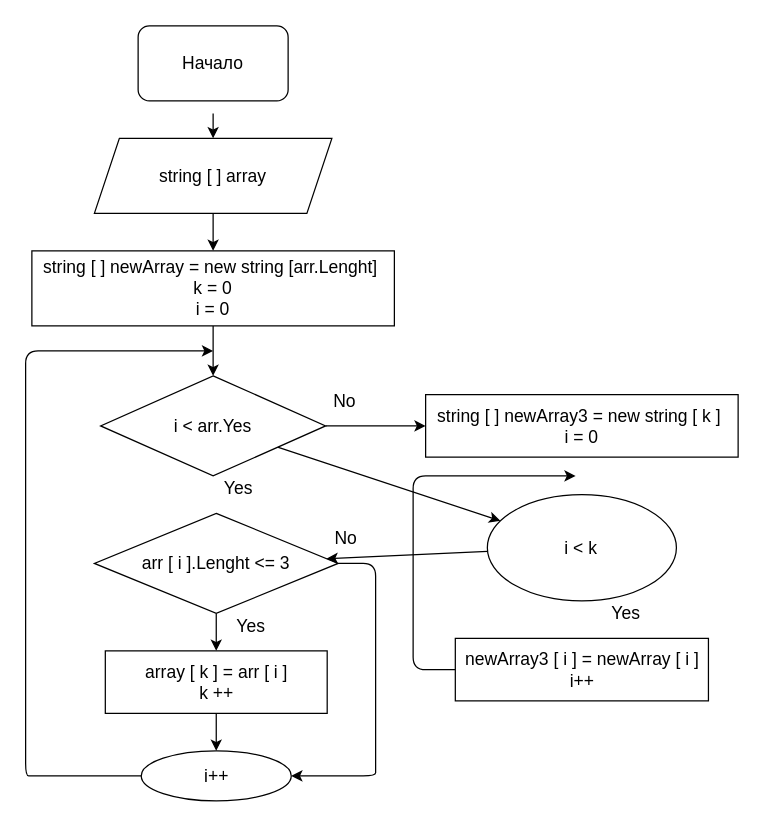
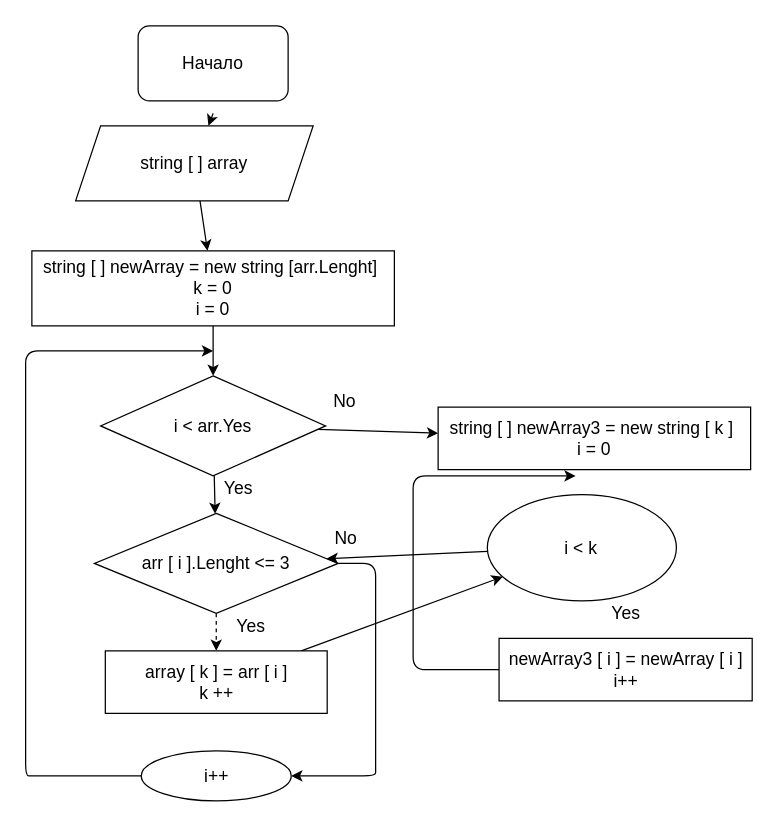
node "string [ ] array": moved (213, 176) -> (194, 163)
node "string [ ] newArray3 = new string [ k ] i = 0": moved (582, 426) -> (594, 438)
edge "i < arr.Yes" -> "i < k": now "i < arr.Yes" -> "arr [ i ].Lenght <= 3"
edge "arr [ i ].Lenght <= 3" -> "array [ k ] = arr [ i ]k ++": style solid -> dashed
node "newArray3 [ i ] = newArray [ i ] i++": moved (582, 669) -> (626, 669)
edge "array [ k ] = arr [ i ]k ++" -> "i++": now "array [ k ] = arr [ i ]k ++" -> "i < k"
